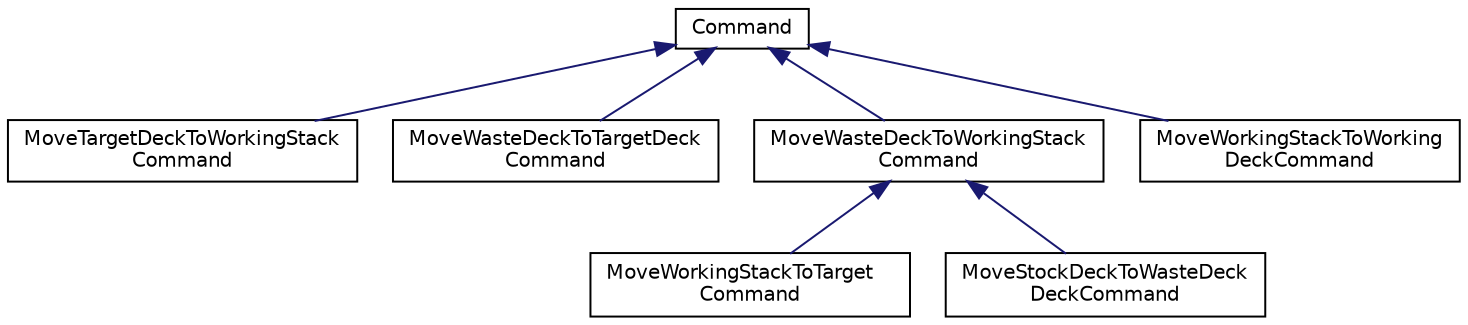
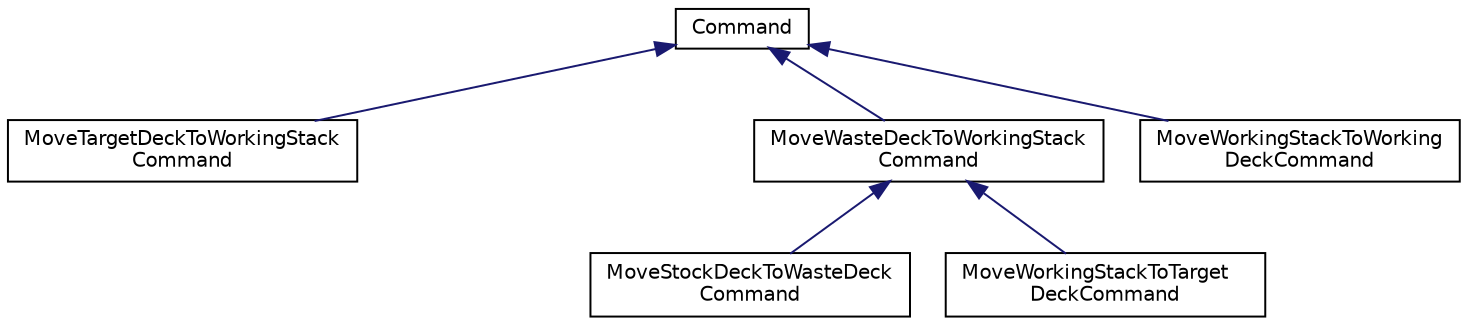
node "MoveWasteDeckToTargetDeck Command": removed
node "MoveWorkingStackToTarget Command": label "MoveWorkingStackToTarget Command" -> "MoveStockDeckToWasteDeck Command"
node "MoveStockDeckToWasteDeck DeckCommand": label "MoveStockDeckToWasteDeck DeckCommand" -> "MoveWorkingStackToTarget DeckCommand"
